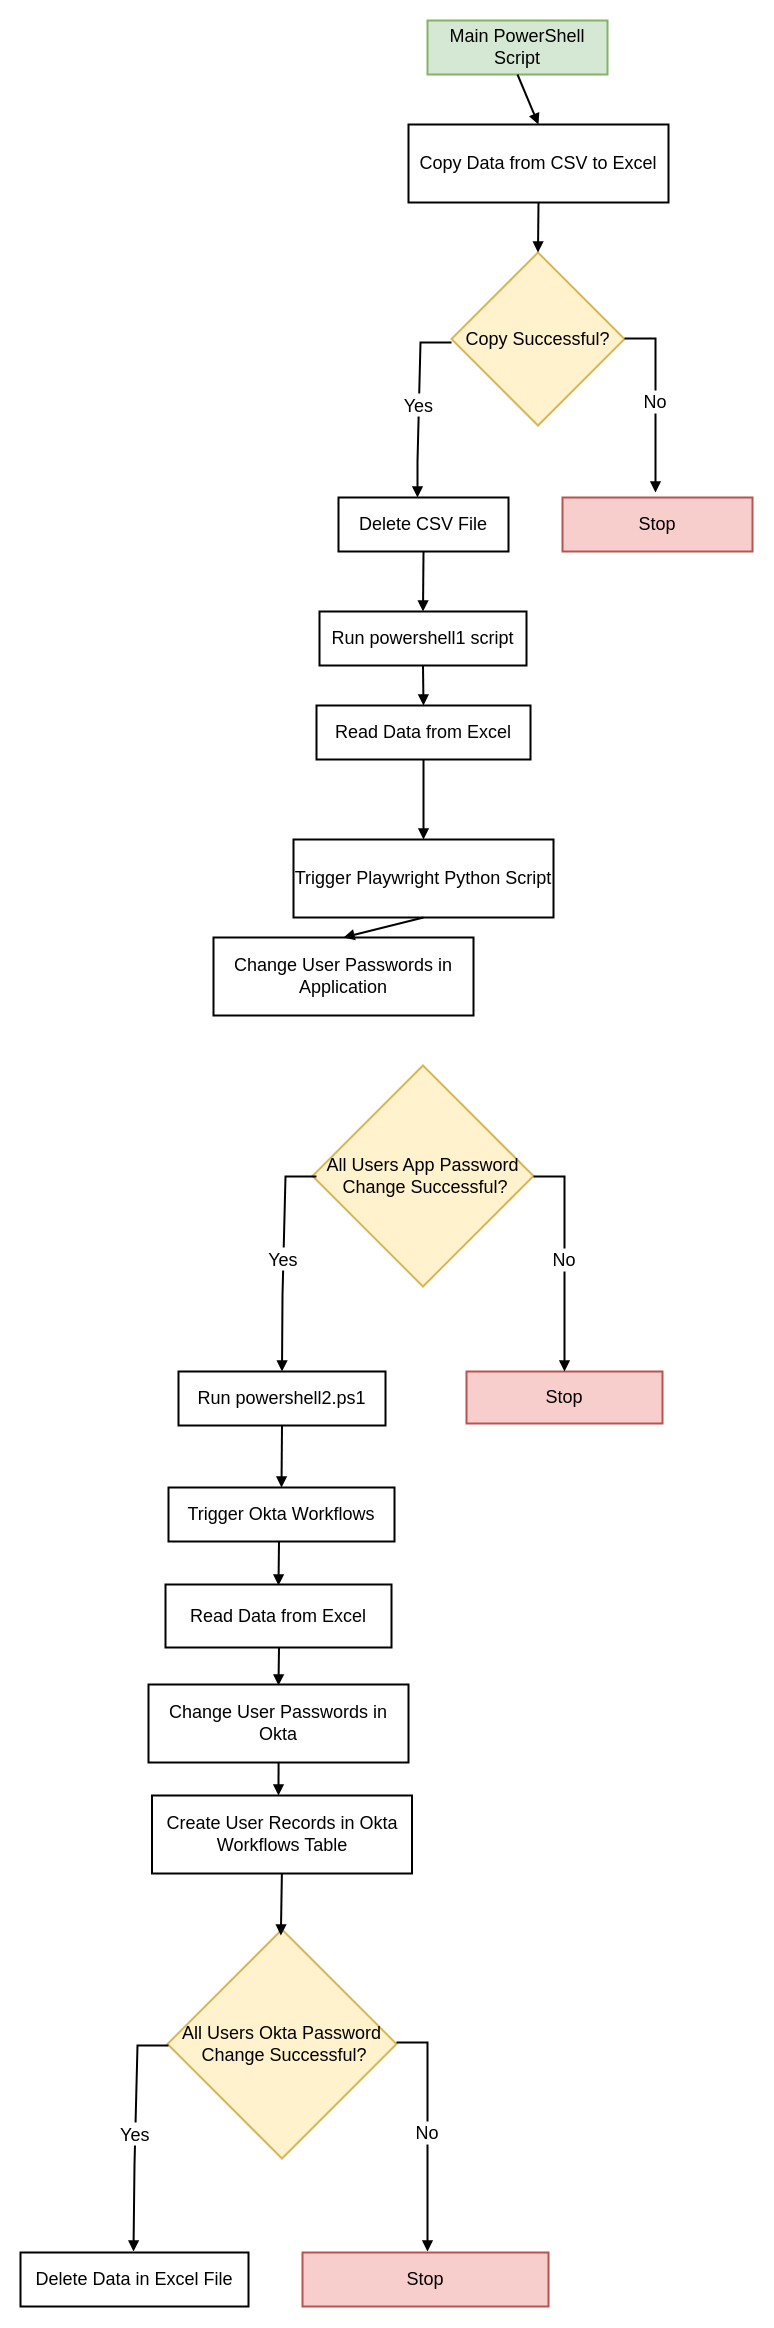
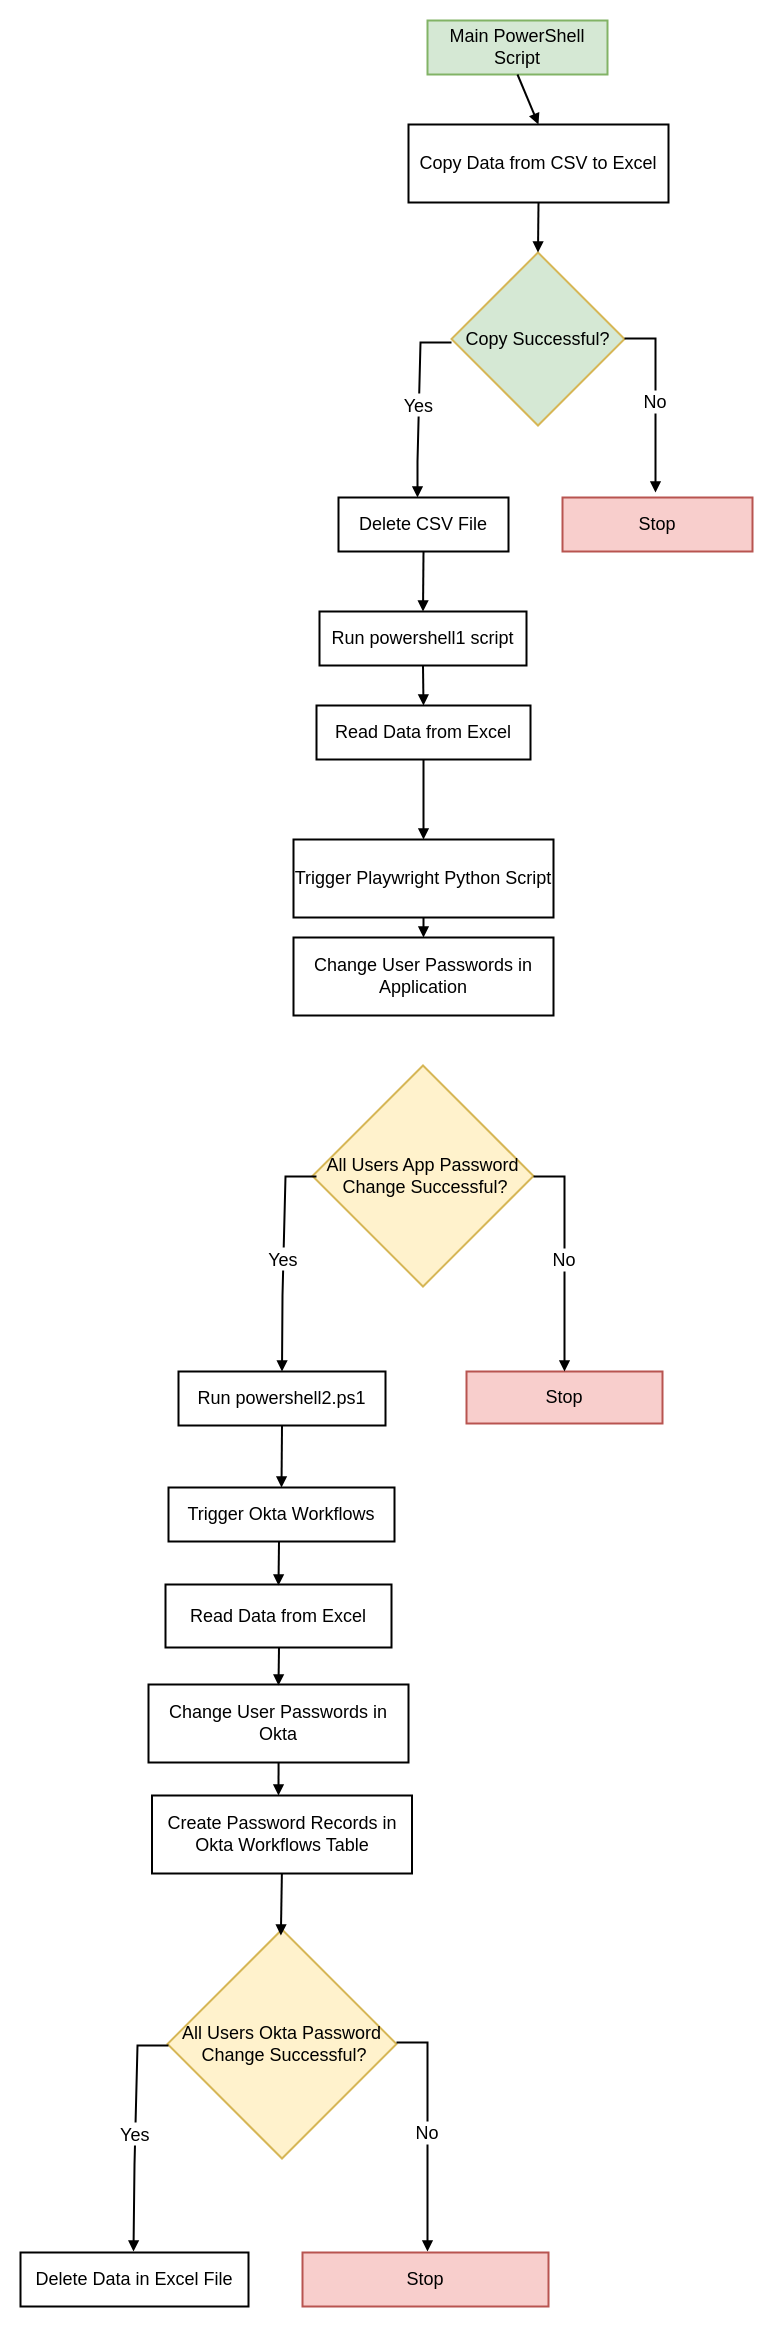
node "Copy Successful?": fillcolor #fff2cc -> #d5e8d4
node "Change User Passwords in Application": moved (344, 977) -> (424, 977)
node "Create User Records in Okta Workflows Table": label "Create User Records in Okta Workflows Table" -> "Create Password Records in Okta Workflows Table"
